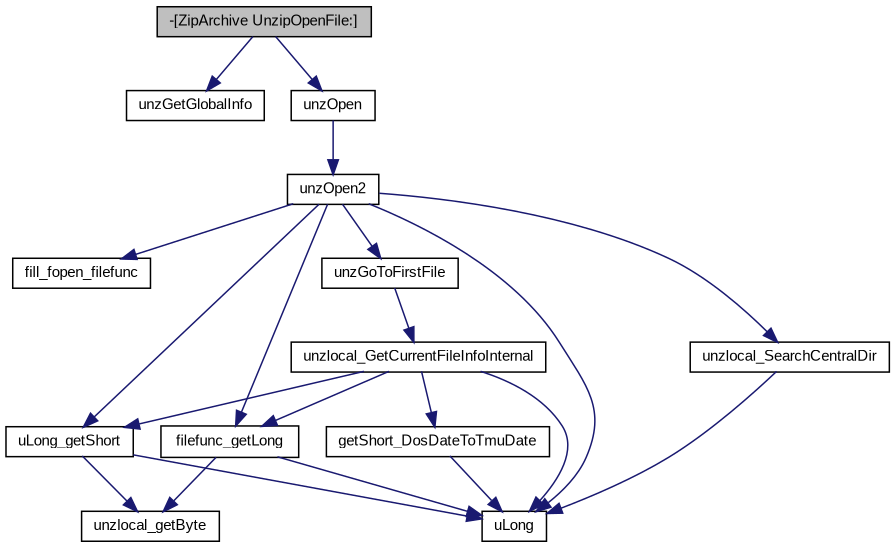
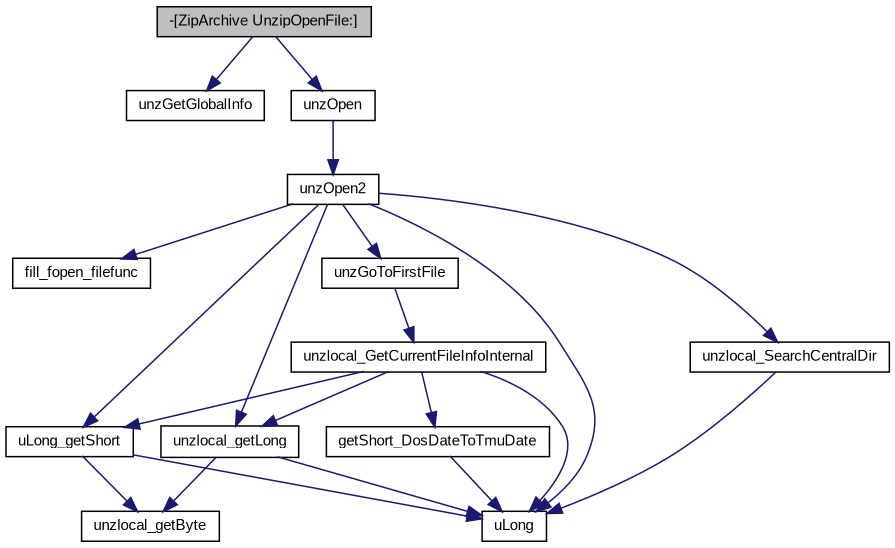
node "filefunc_getLong": label "filefunc_getLong" -> "unzlocal_getLong"
